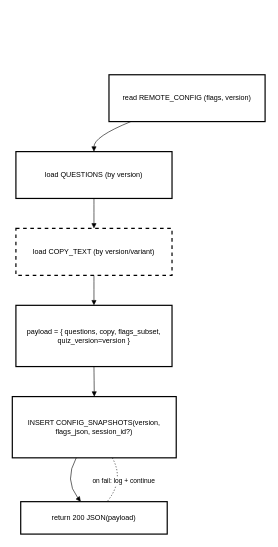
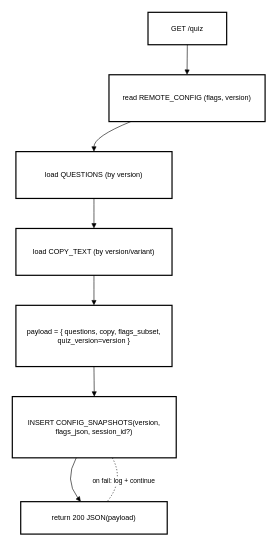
node "GET /quiz": added
edge "GET /quiz" -> "read REMOTE_CONFIG (flags, version)": added
node "load COPY_TEXT (by version/variant)": style dashed -> solid
